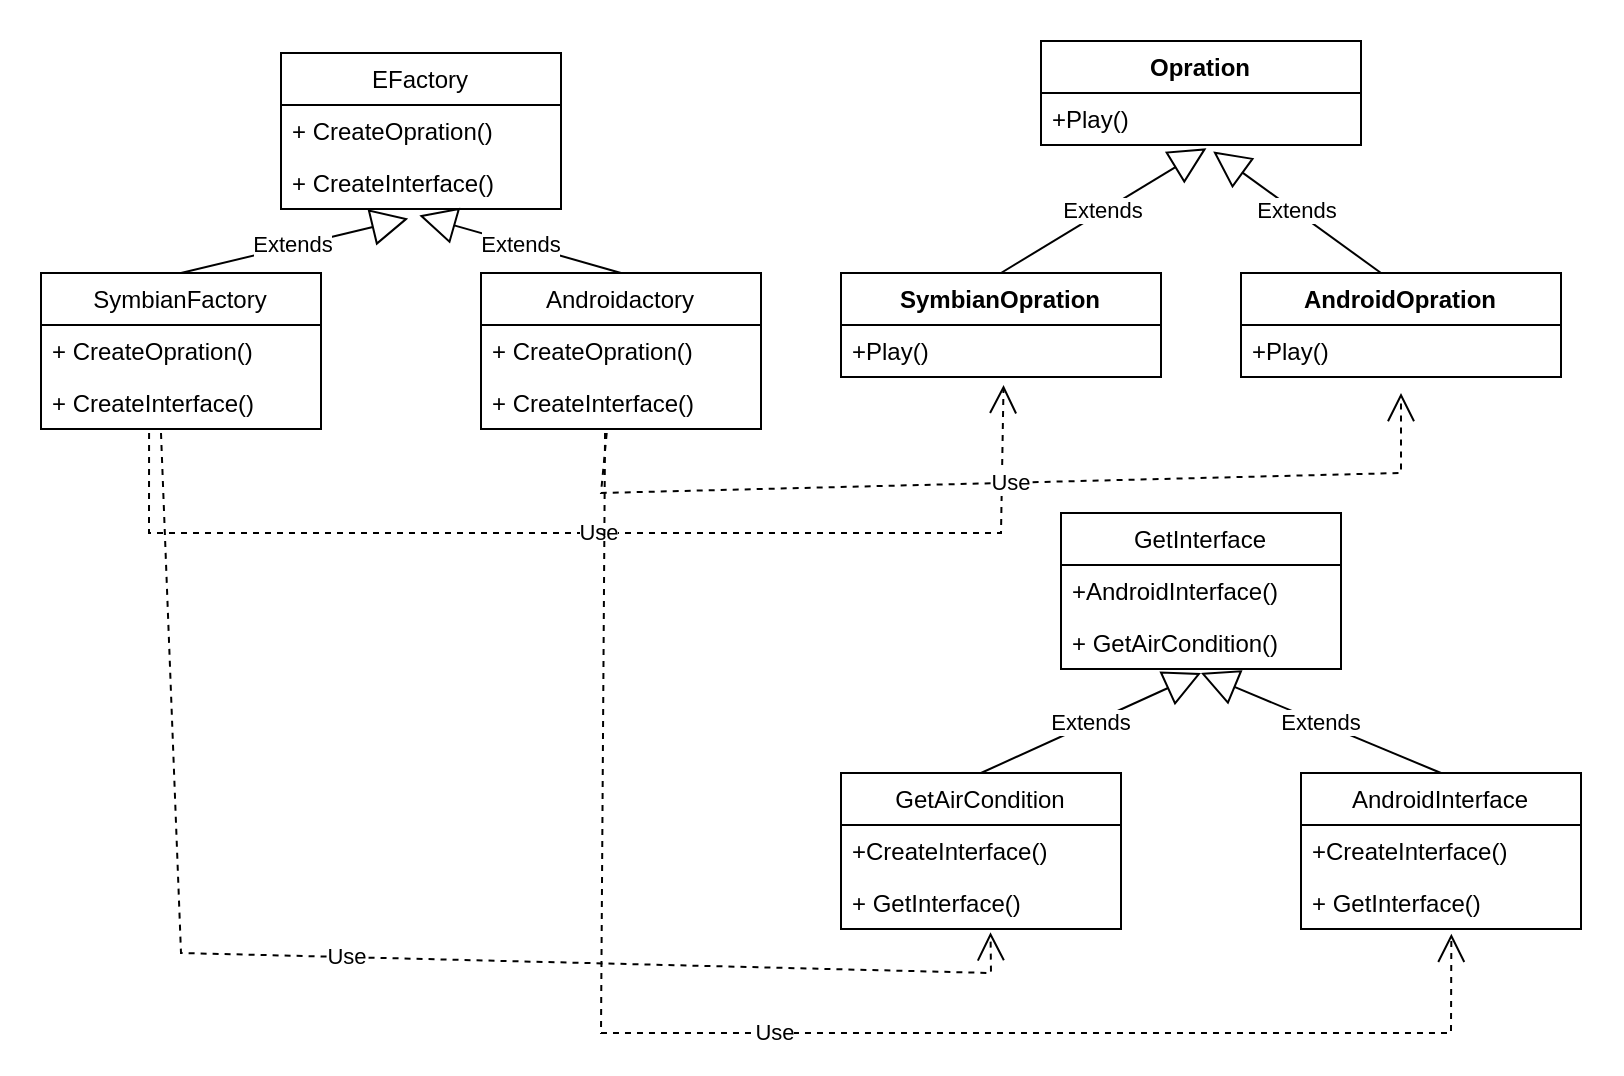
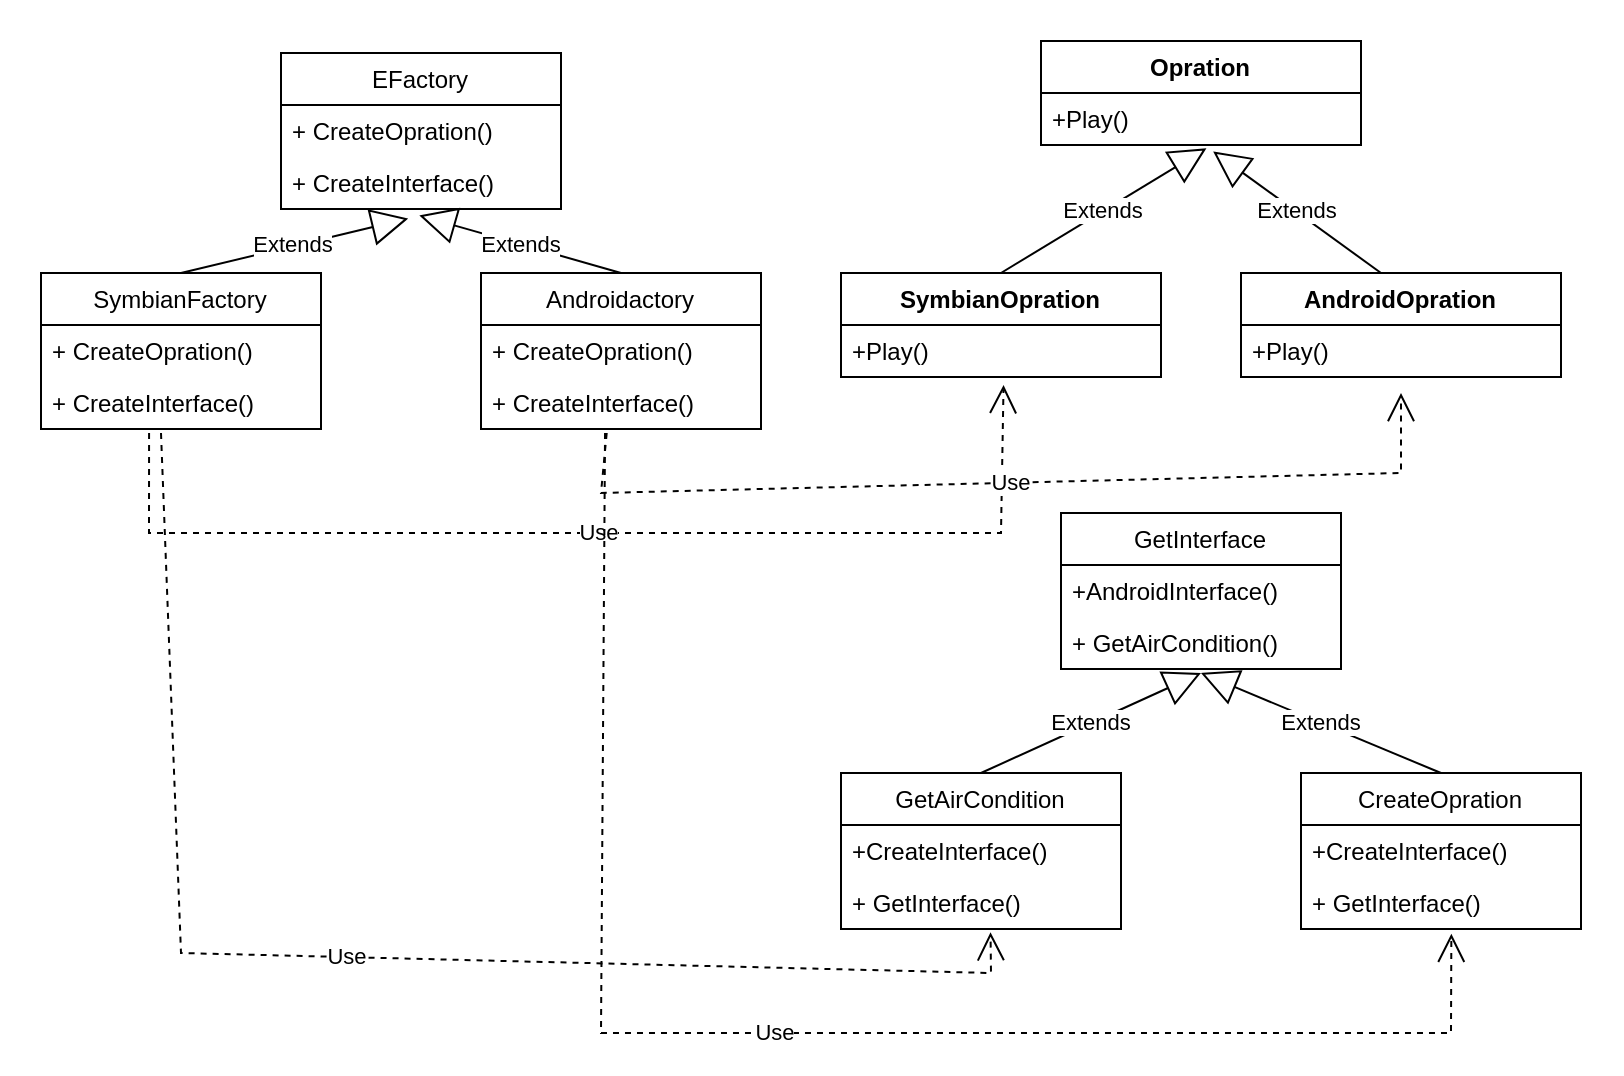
node "AndroidInterface": label "AndroidInterface" -> "CreateOpration"
